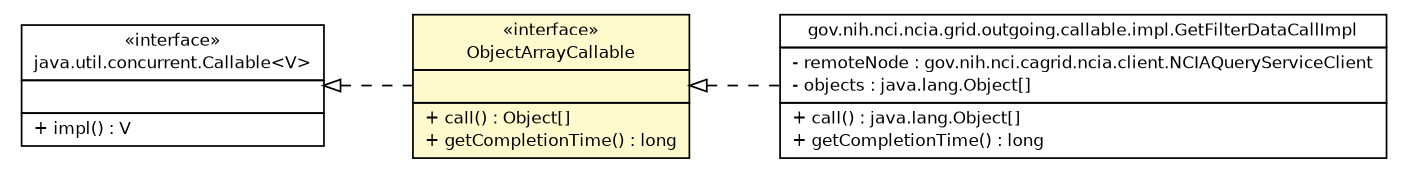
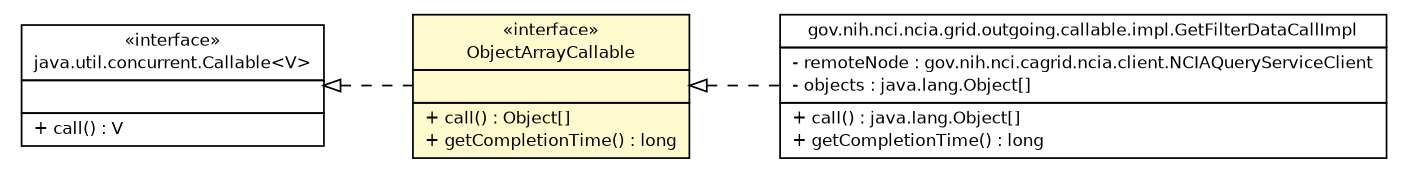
node "java.util.concurrent.Callable<V>": text "+ impl() : V" -> "+ call() : V"
